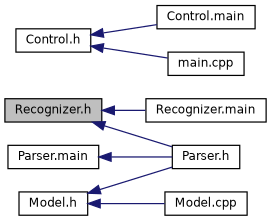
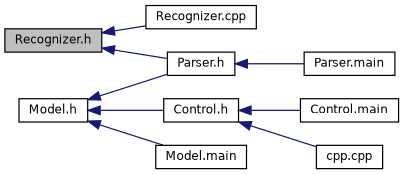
node "main.cpp": label "main.cpp" -> "cpp.cpp"
edge "Control.h" -> "Model.h": added
node "Recognizer.main": label "Recognizer.main" -> "Recognizer.cpp"
edge "Parser.h" -> "Parser.main": reversed
node "Model.cpp": label "Model.cpp" -> "Model.main"
